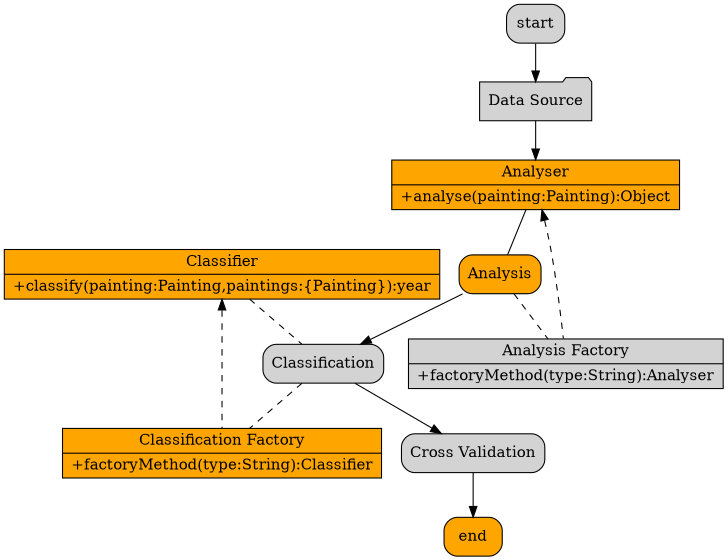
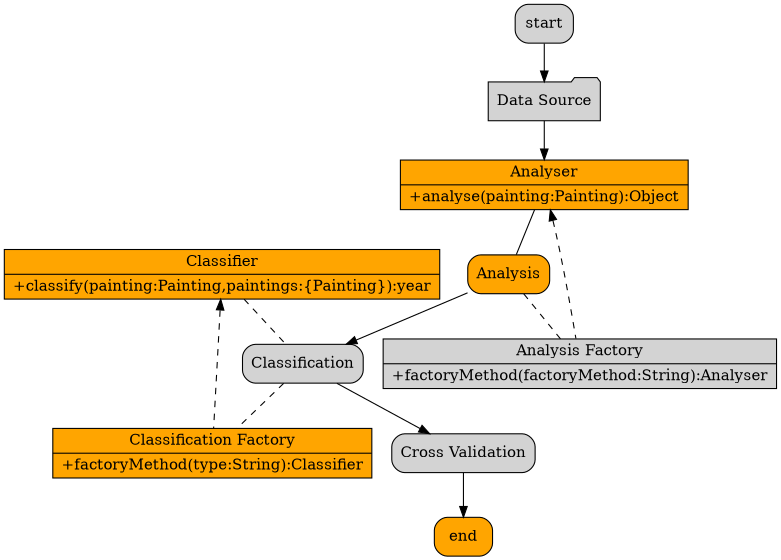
node "Analysis Factory": text "+factoryMethod(type:String):Analyser" -> "+factoryMethod(factoryMethod:String):Analyser"
